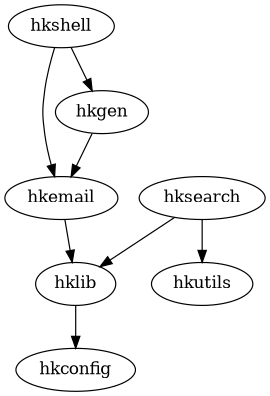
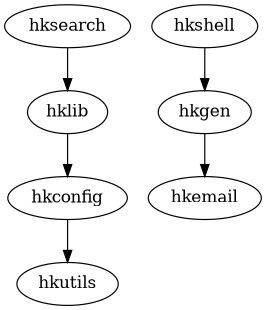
edge "hkshell" -> "hkemail": removed
edge "hkemail" -> "hklib": removed
edge "hksearch" -> "hkutils": now "hkconfig" -> "hkutils"
